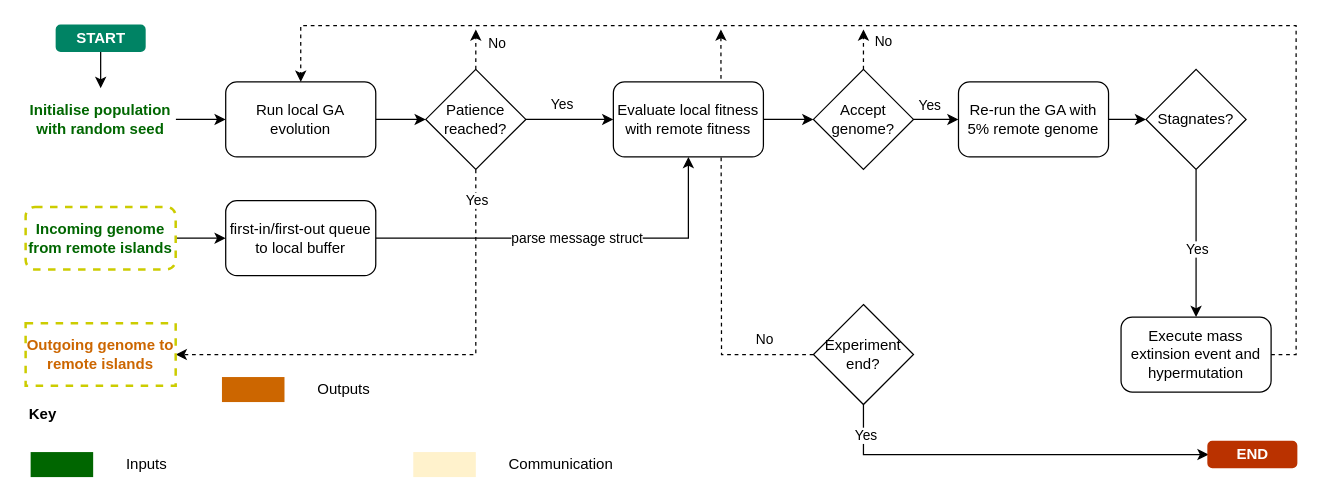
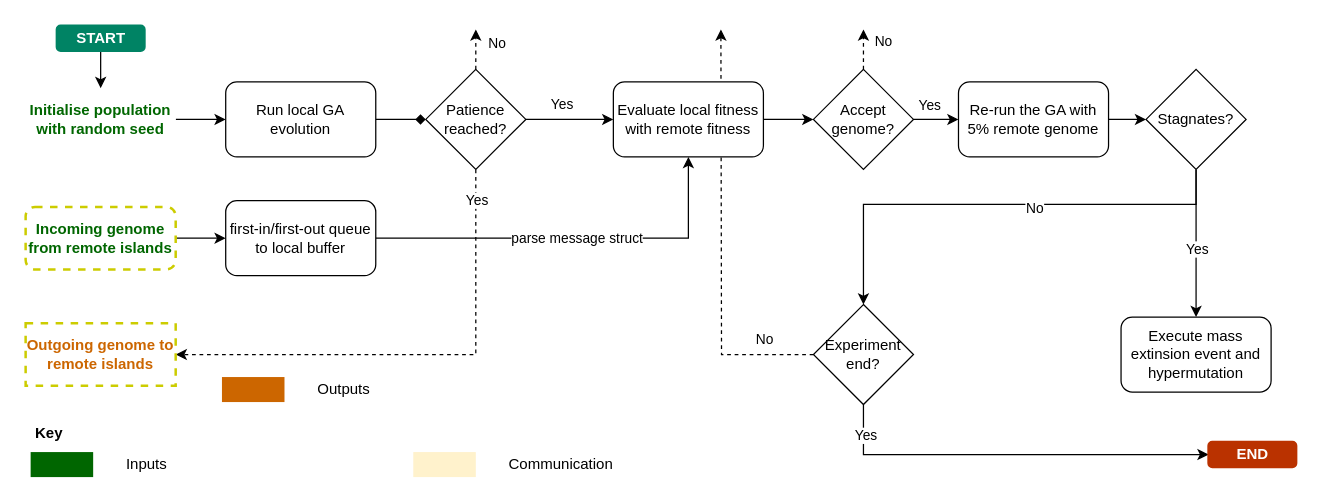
edge "Execute mass extinsion event and hypermutation" -> "Run local GA evolution": removed
edge "Run local GA evolution" -> "Patience reached?": arrowhead classic -> diamond
edge "Stagnates?" -> "Experiment end?": added, label "No"
node "Key": moved (43, 414) -> (49, 433)
